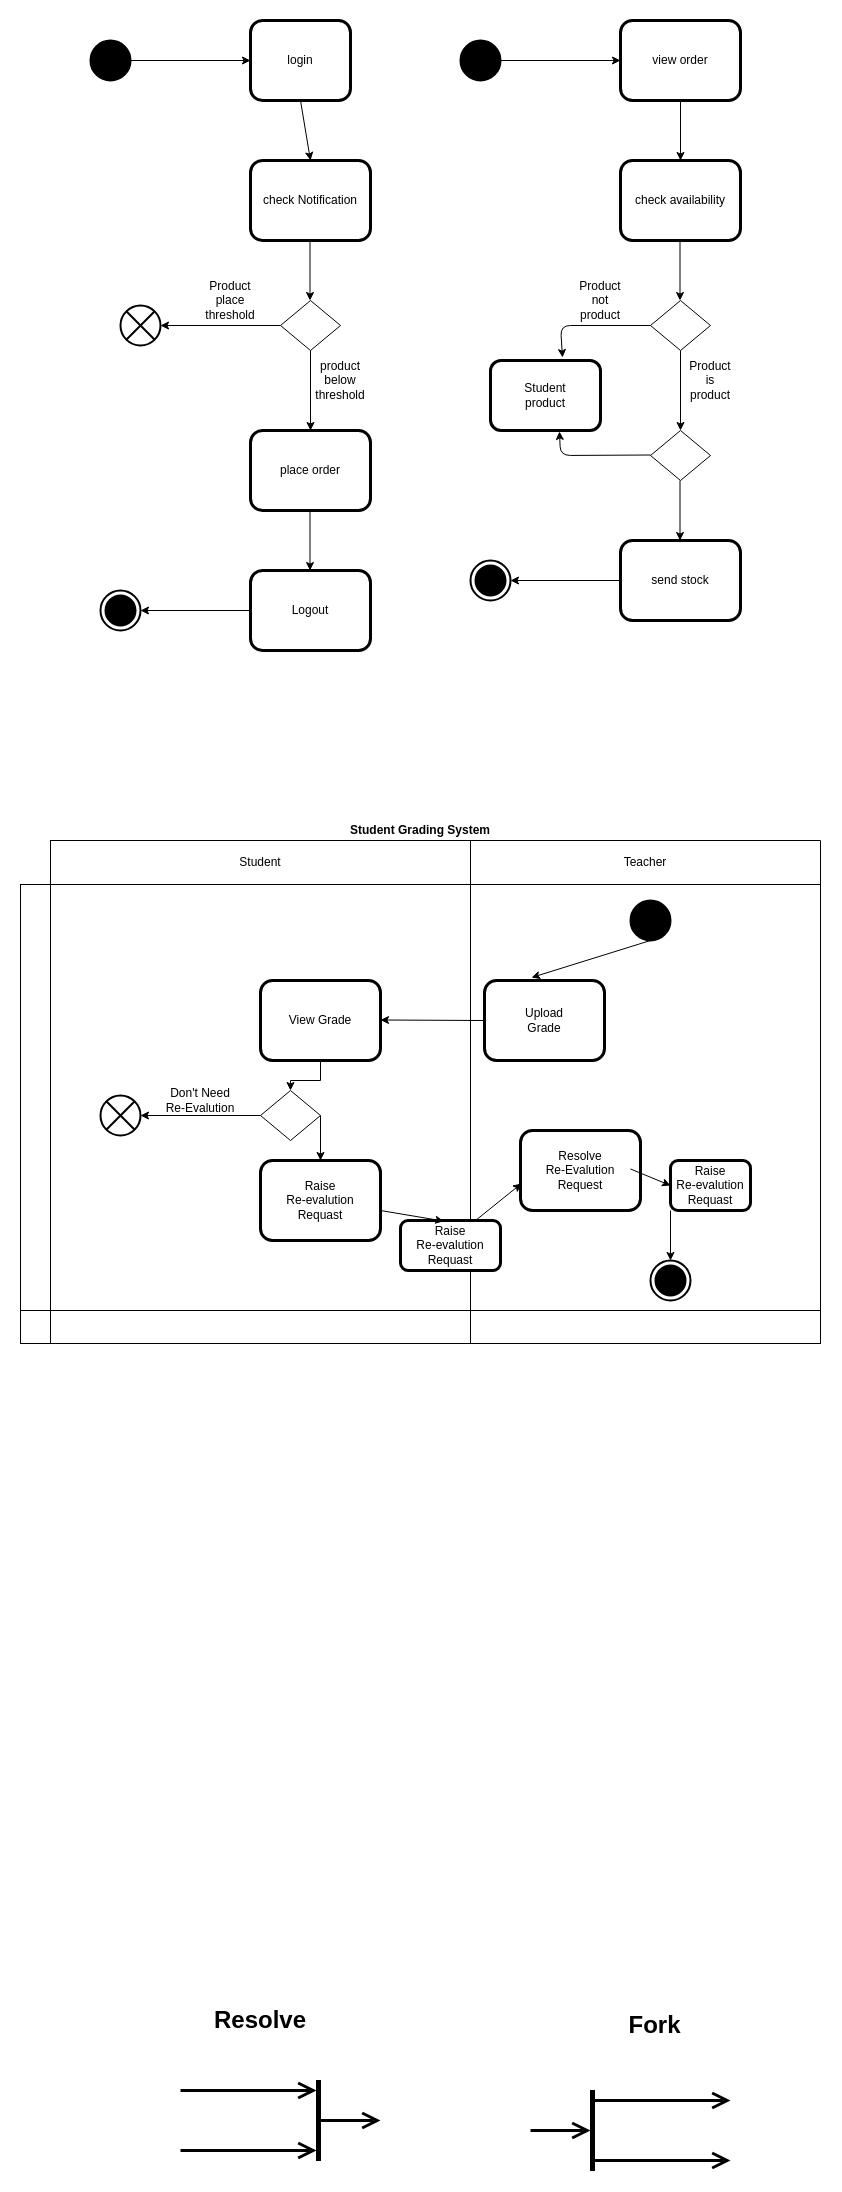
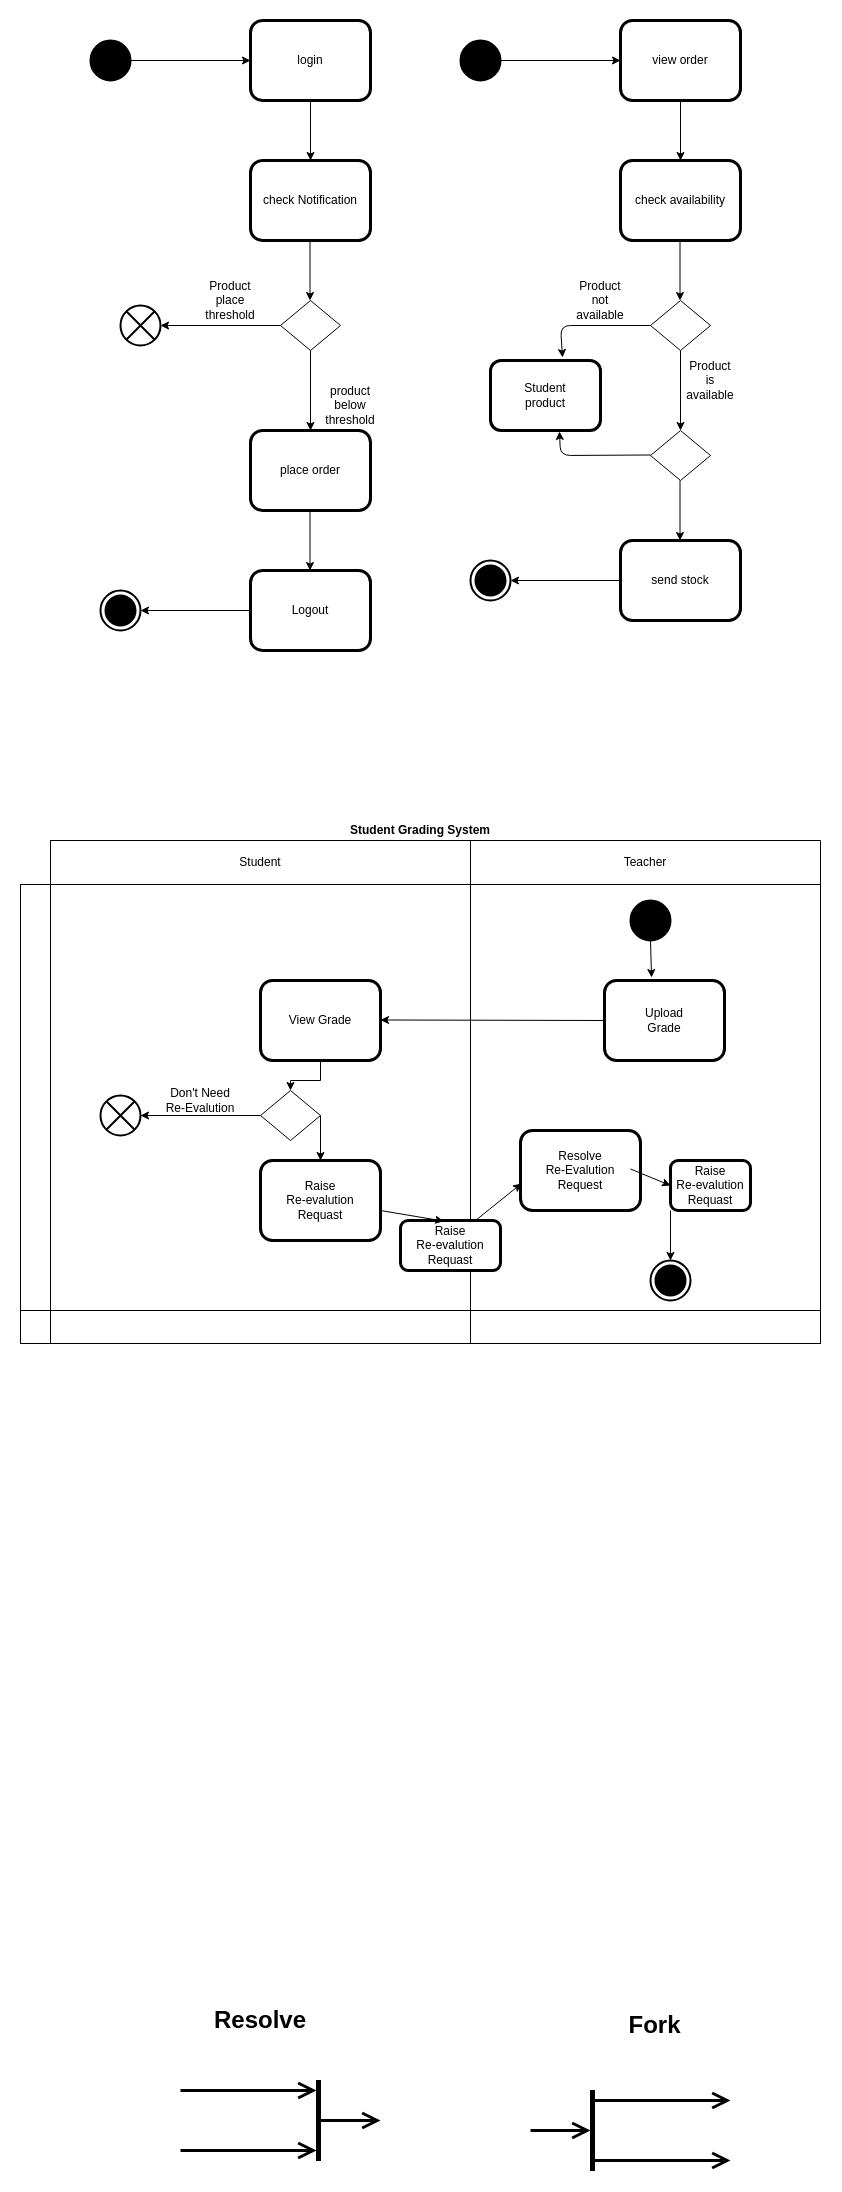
node "login": size 100x80 -> 120x80
node "Product not product": label "Product not product" -> "Product not available"
node "product below threshold": moved (341, 381) -> (351, 406)
node "Product is product": label "Product is product" -> "Product is available"
node "Upload Grade": moved (545, 1021) -> (665, 1021)
